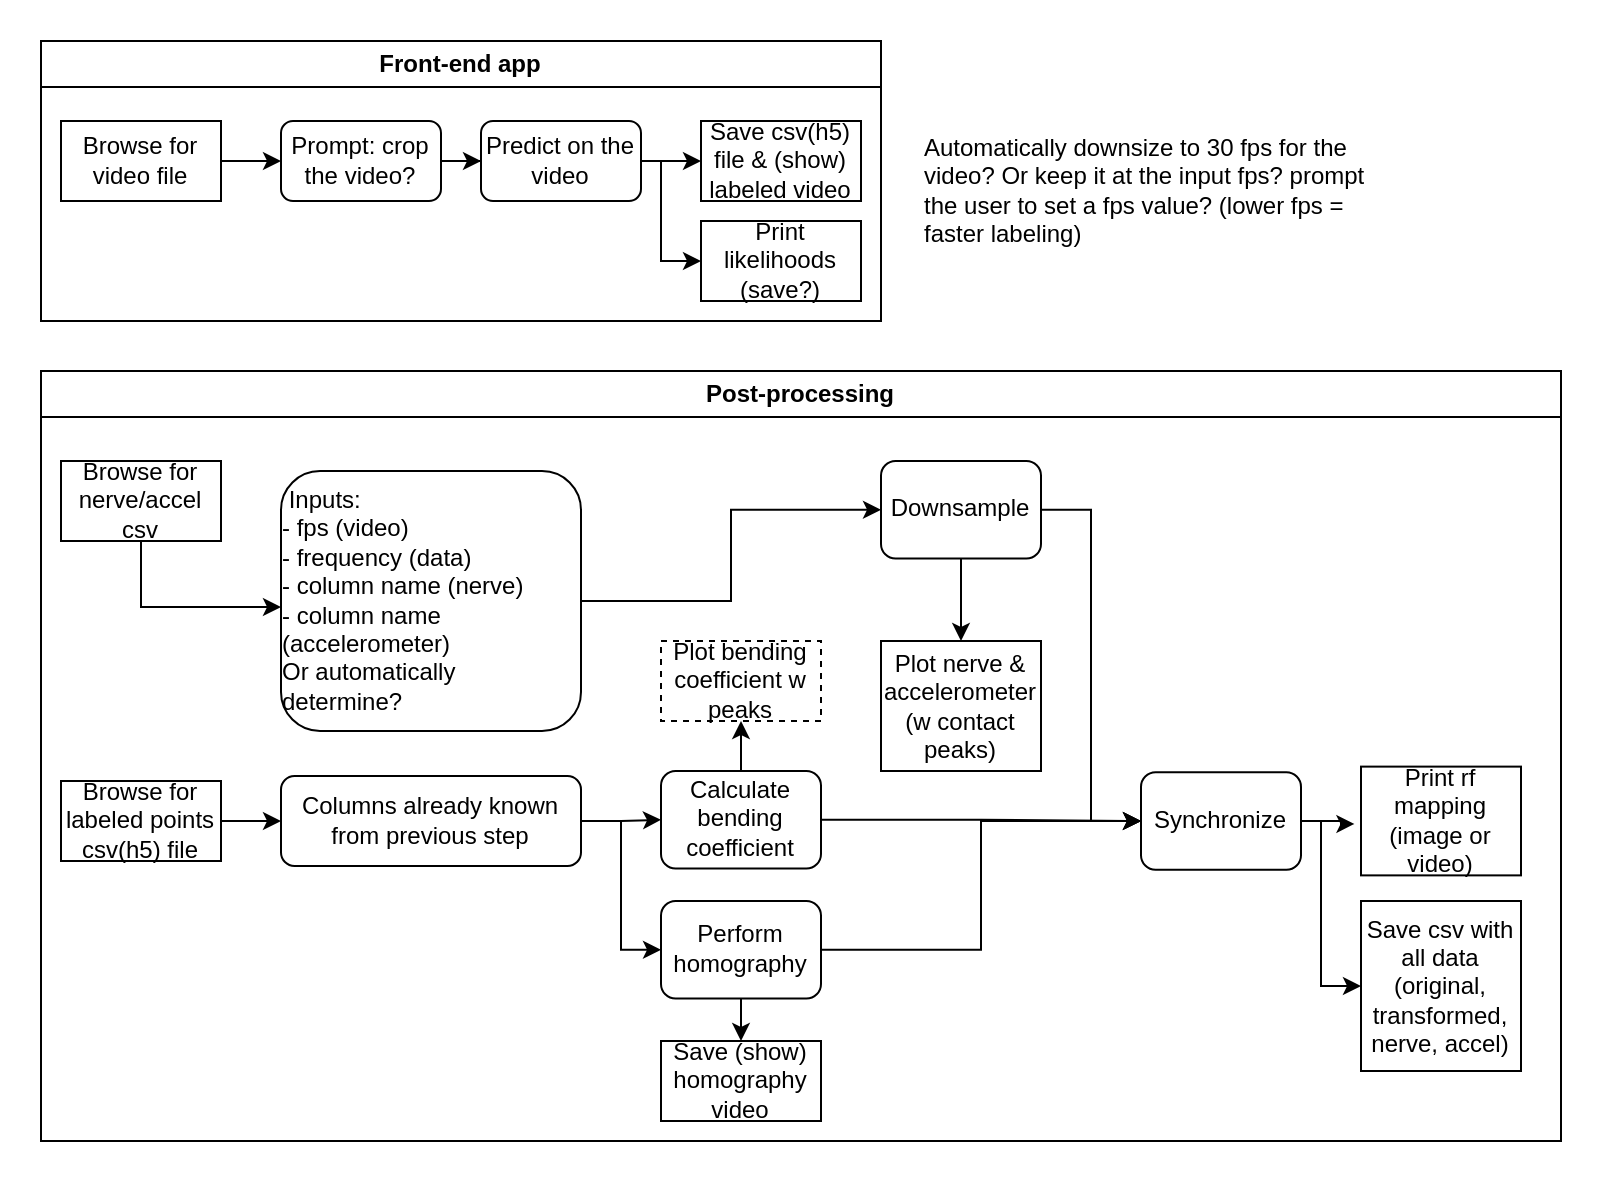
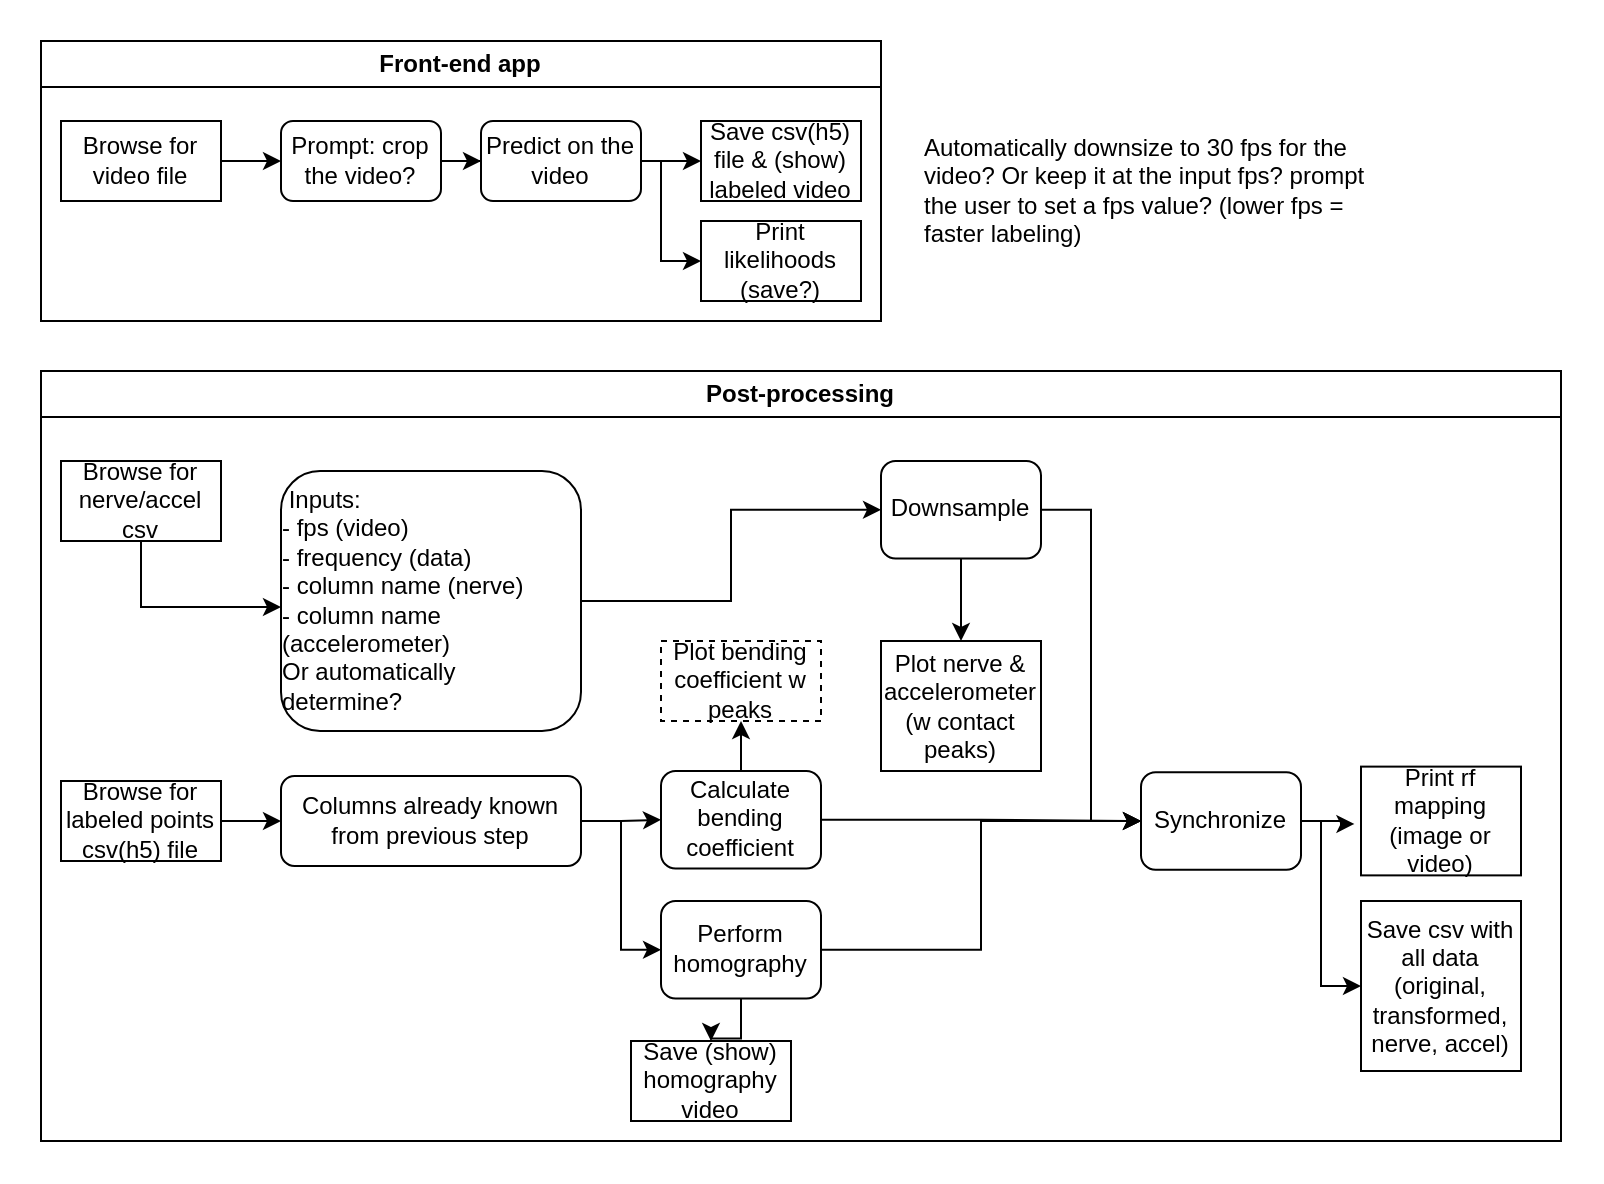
node "Save (show) homography video": moved (741, 1081) -> (711, 1081)
